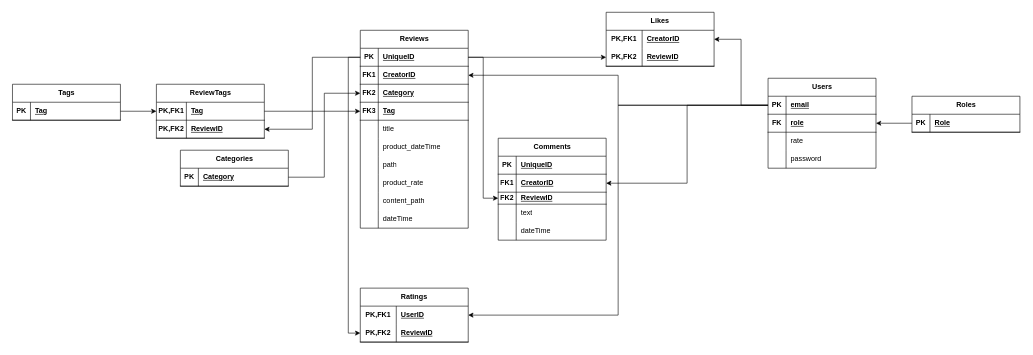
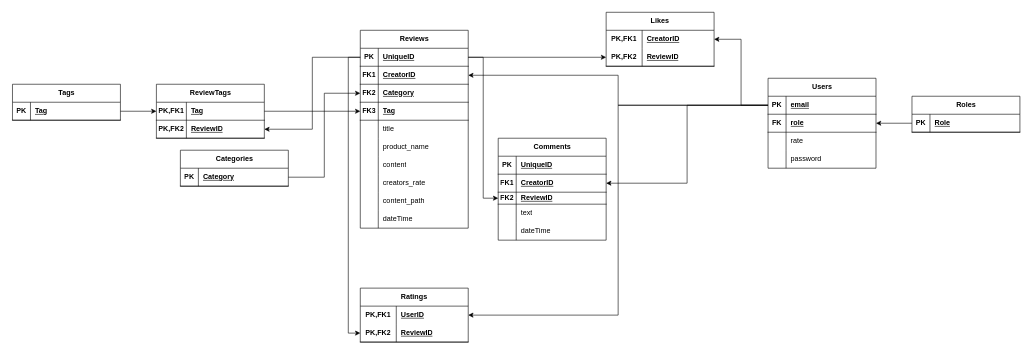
node "product_dateTime": label "product_dateTime" -> "product_name"
node "path": label "path" -> "content"
node "product_rate": label "product_rate" -> "creators_rate"
